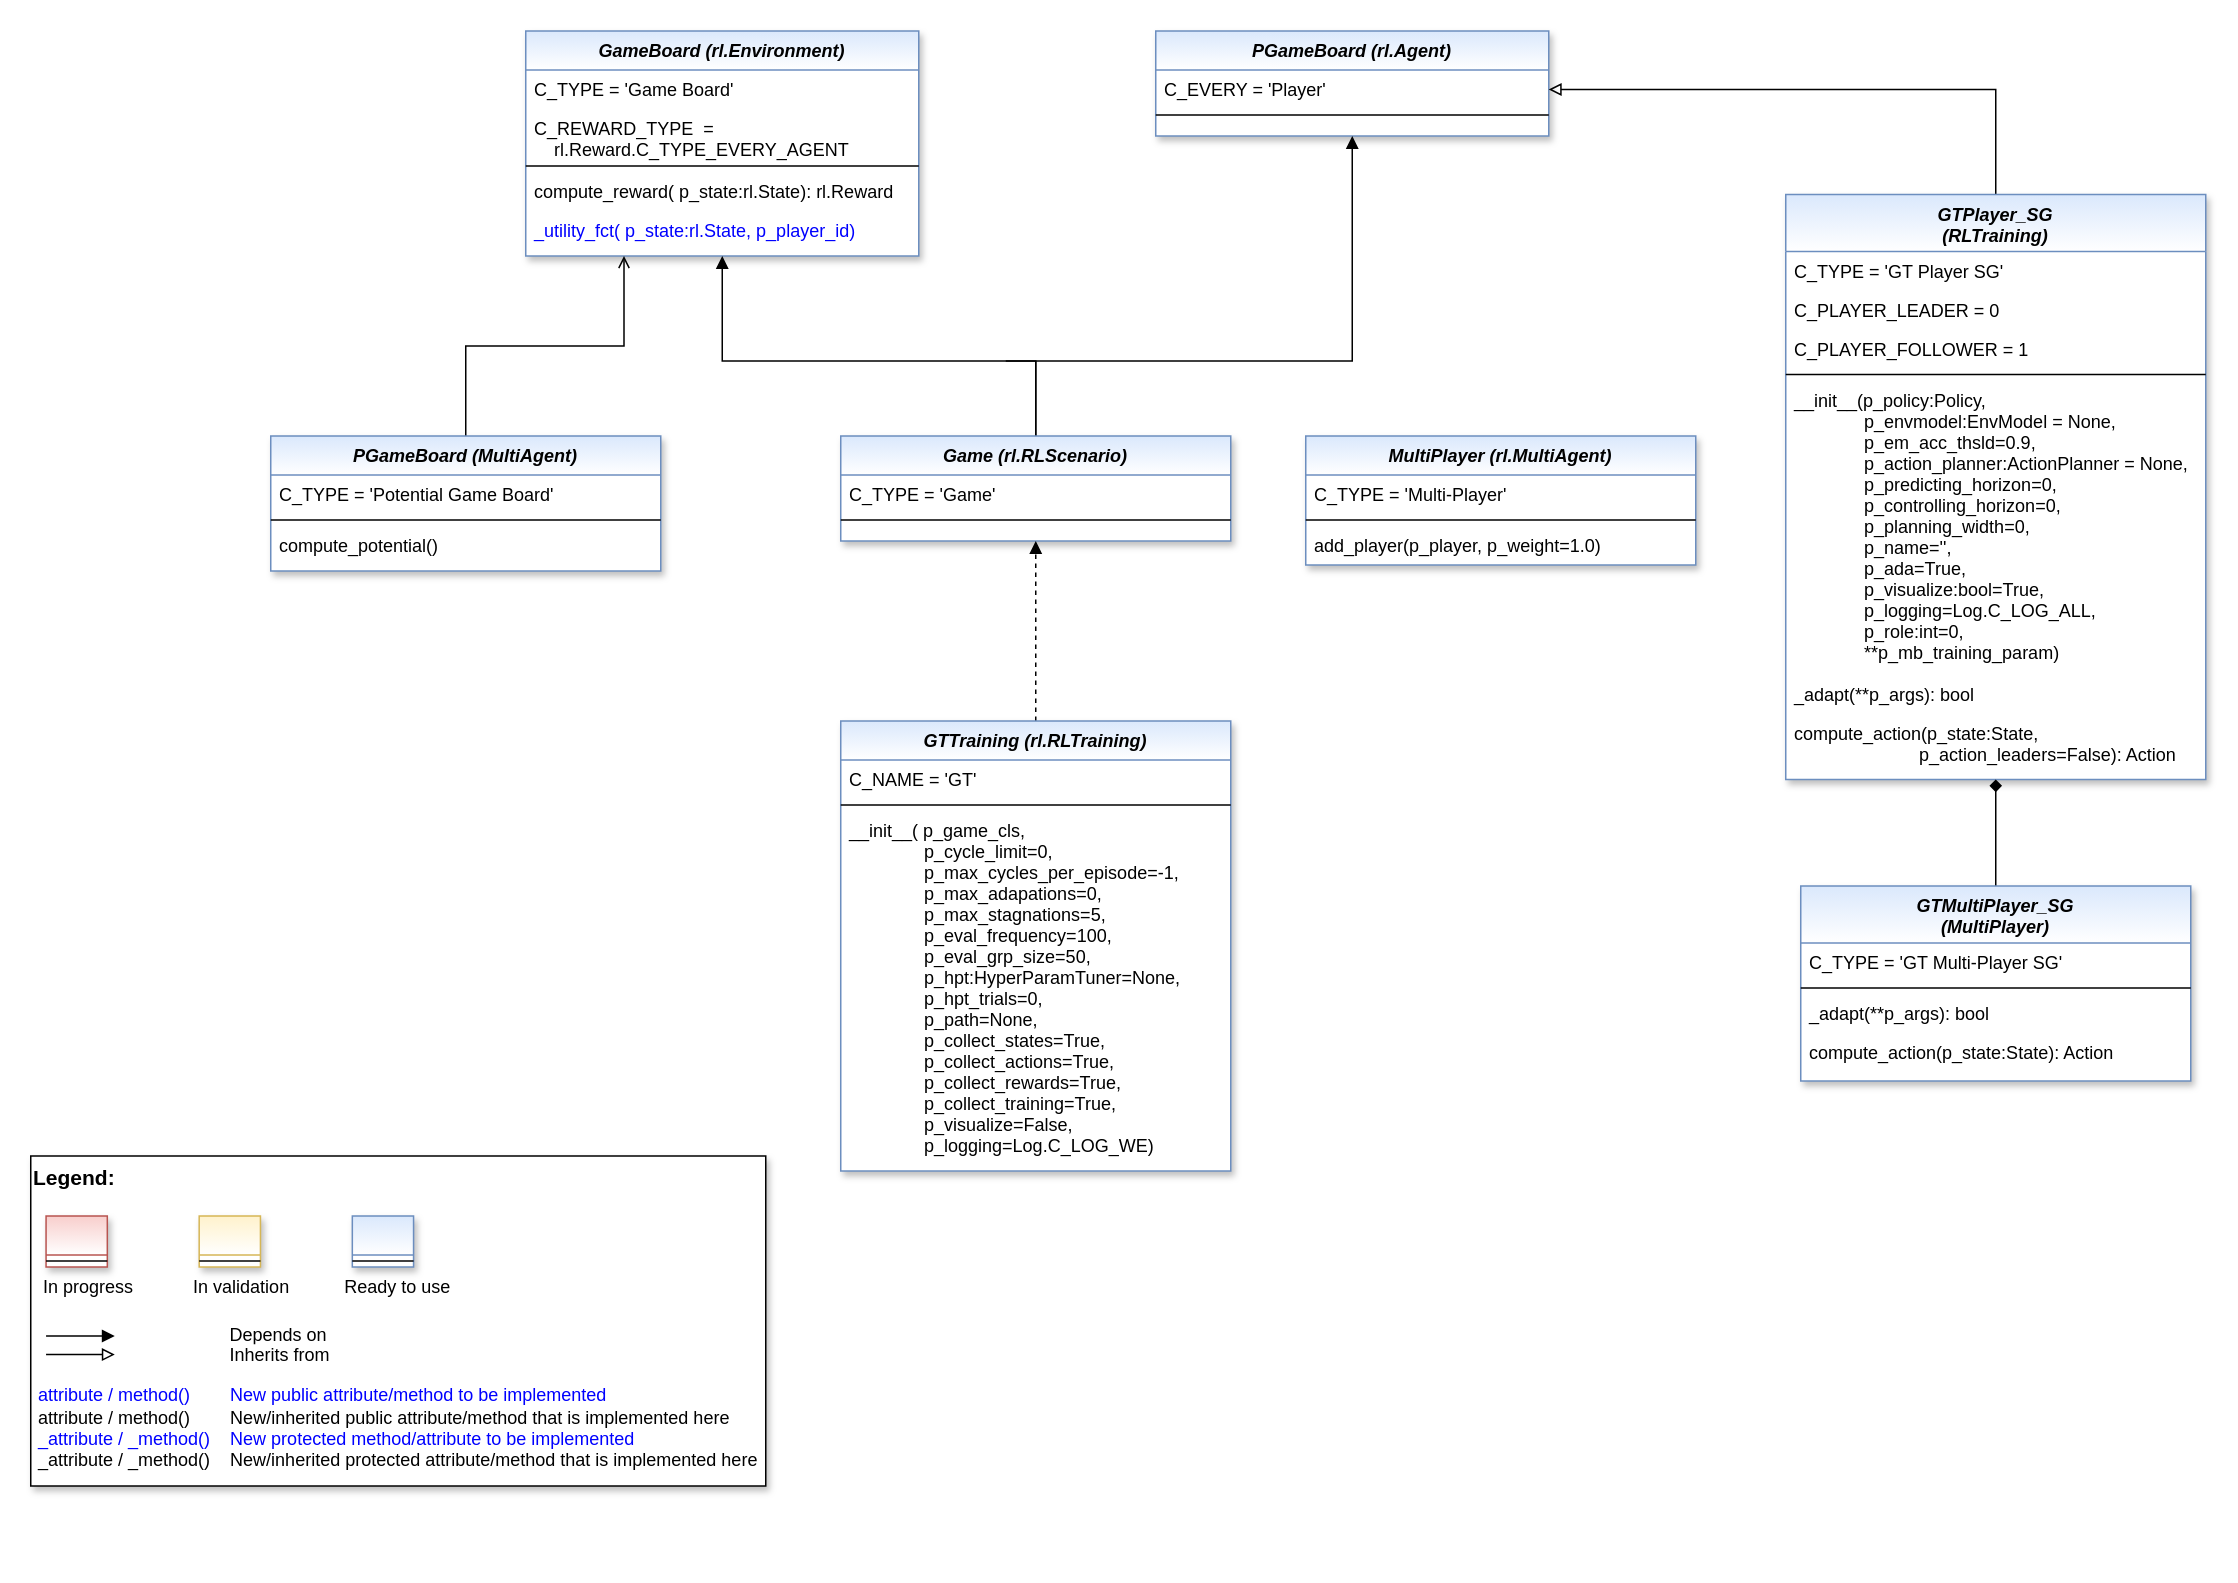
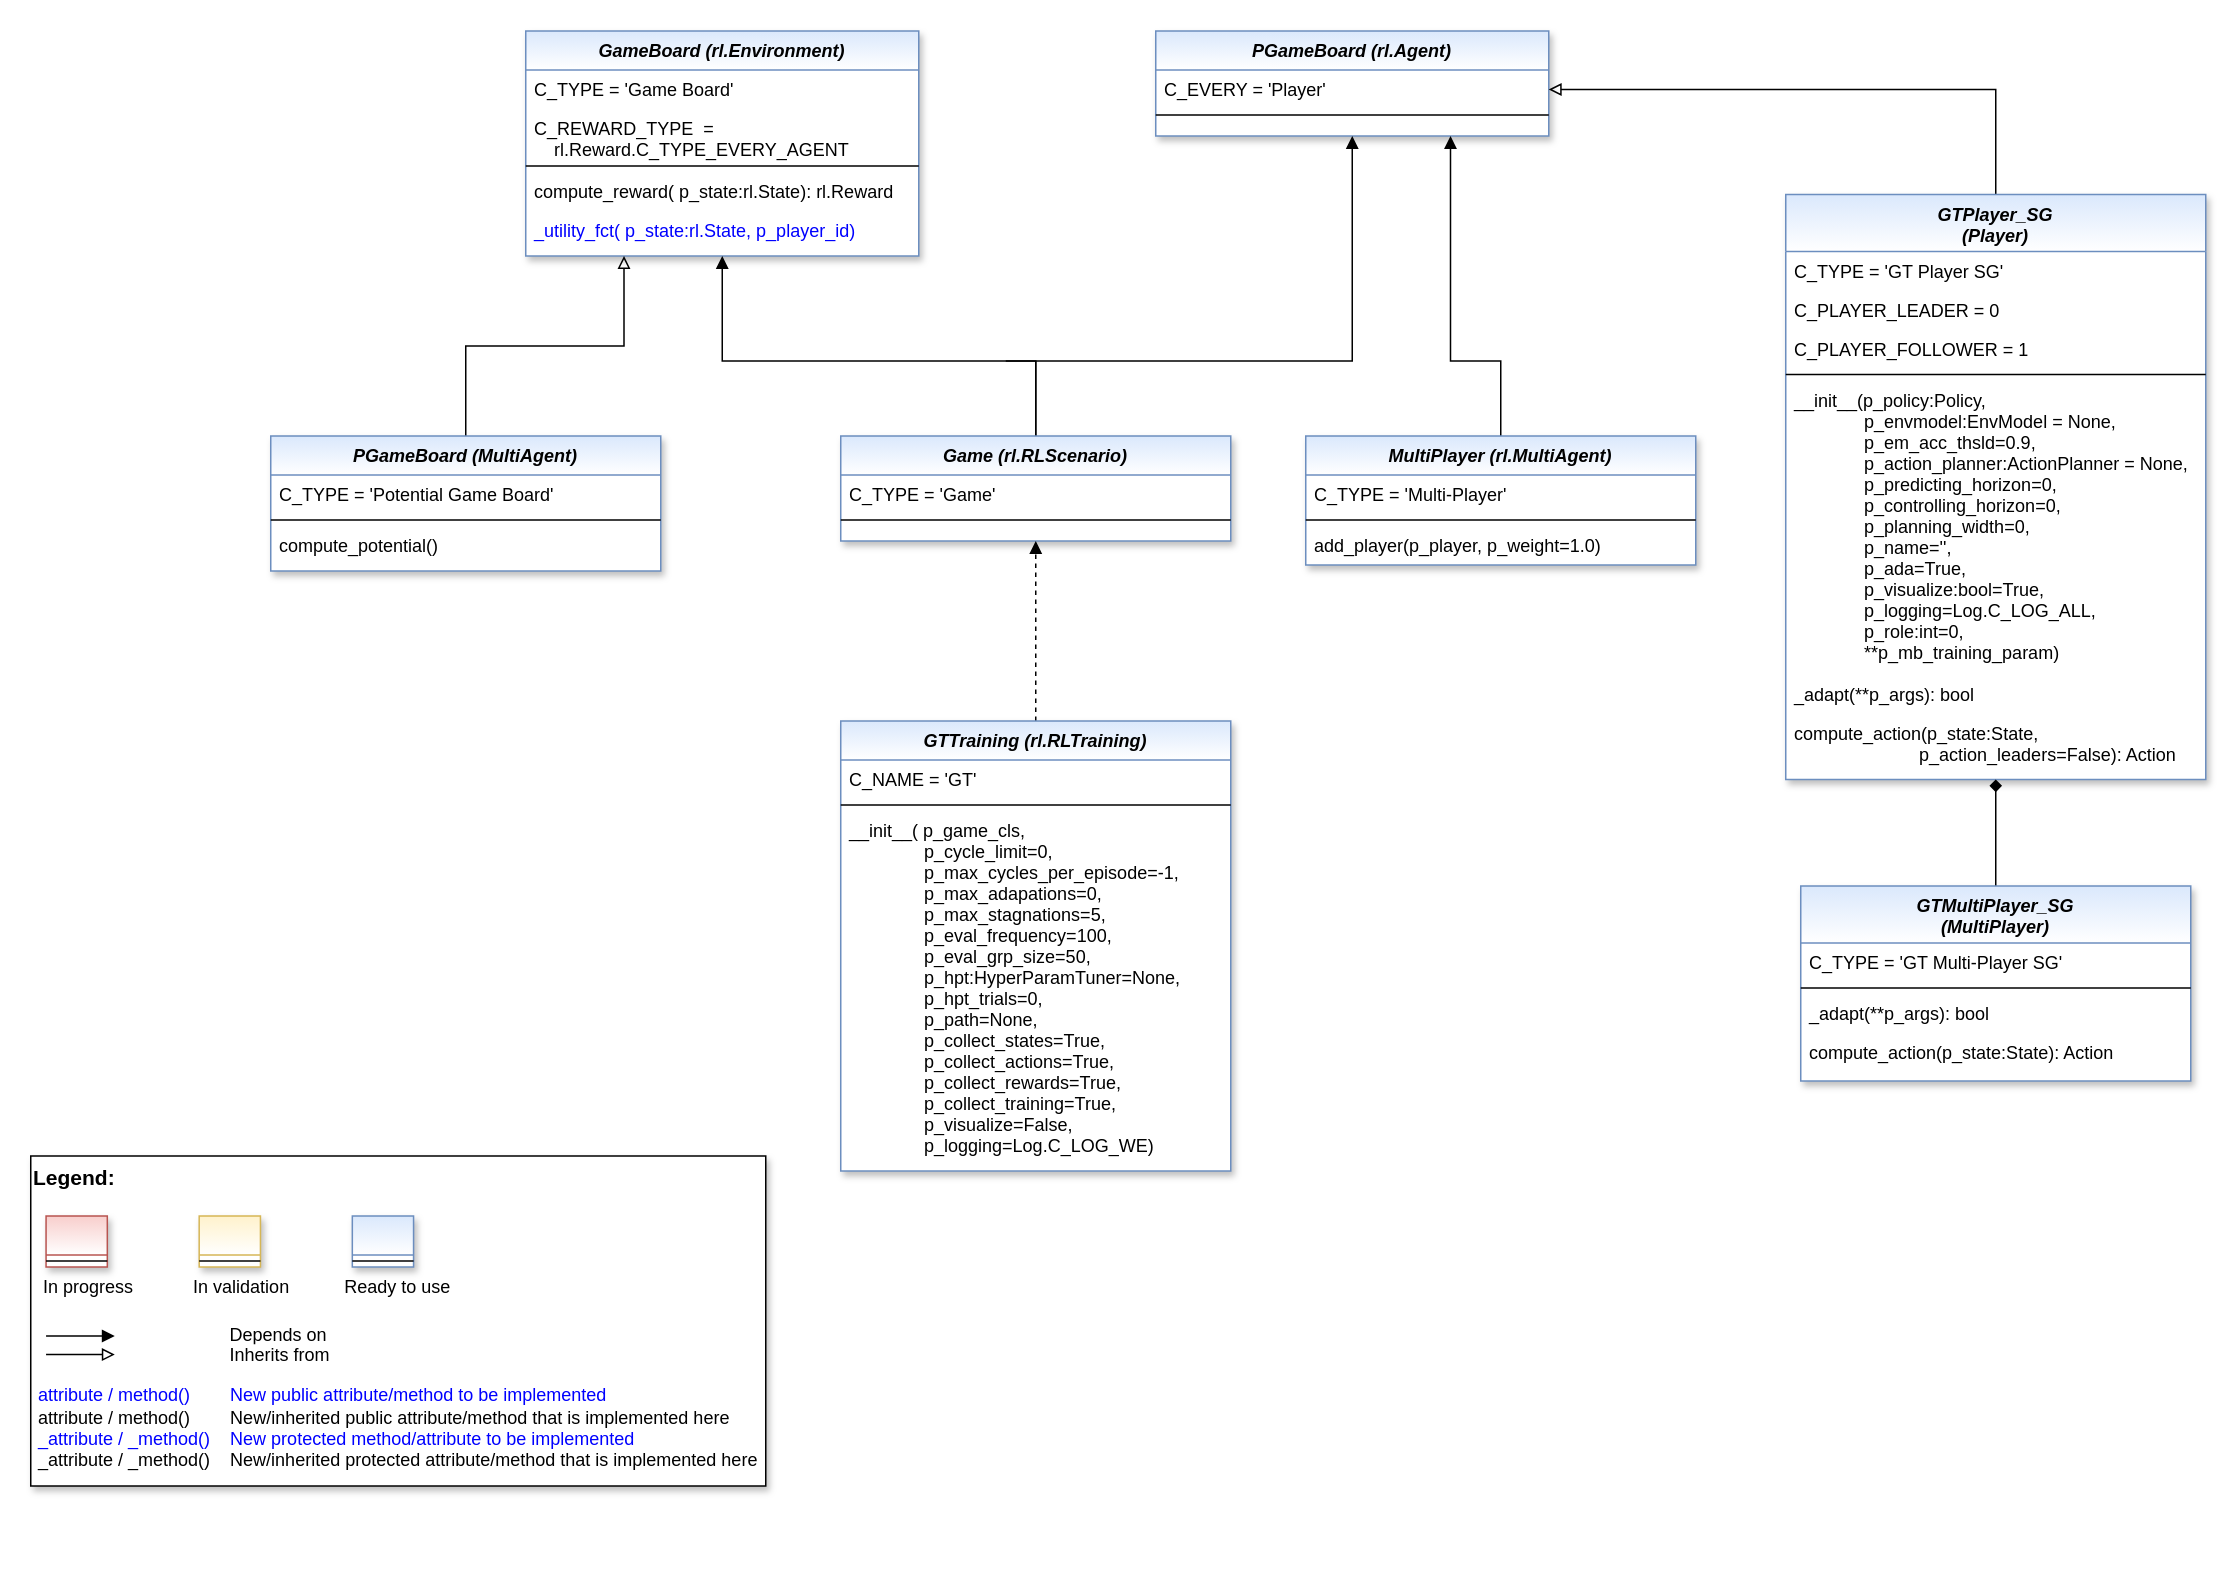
node "GTPlayer_SG (RLTraining)": label "GTPlayer_SG (RLTraining)" -> "GTPlayer_SG (Player)"
edge "PGameBoard (MultiAgent)" -> "GameBoard (rl.Environment)": arrowhead open -> block
edge "MultiPlayer (rl.MultiAgent)" -> "PGameBoard (rl.Agent)": added
